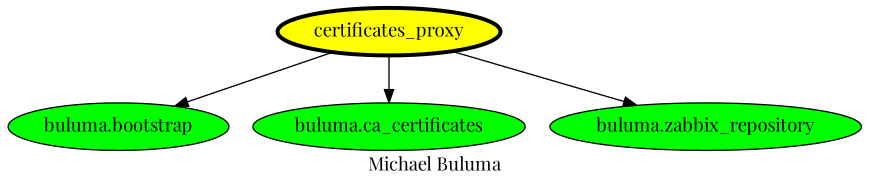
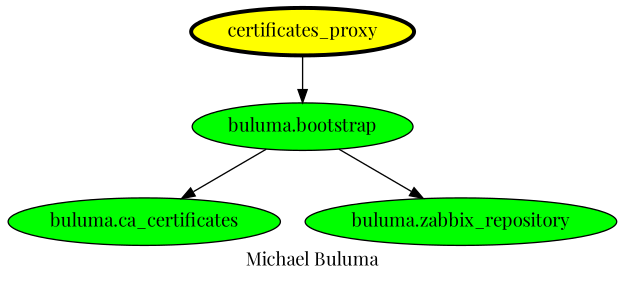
edge "certificates_proxy" -> "buluma.ca_certificates": now "buluma.bootstrap" -> "buluma.ca_certificates"
edge "certificates_proxy" -> "buluma.zabbix_repository": now "buluma.bootstrap" -> "buluma.zabbix_repository"
